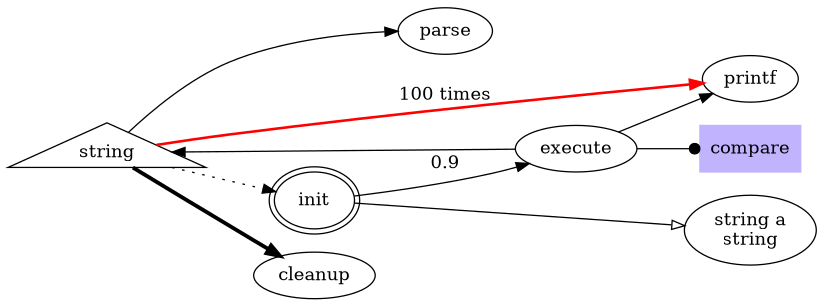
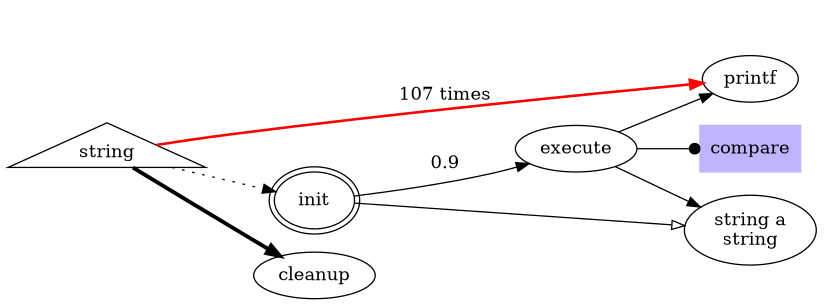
node "parse": removed
edge "string" -> "printf": label "100 times" -> "107 times"
edge "execute" -> "string": now "execute" -> "string a string"
